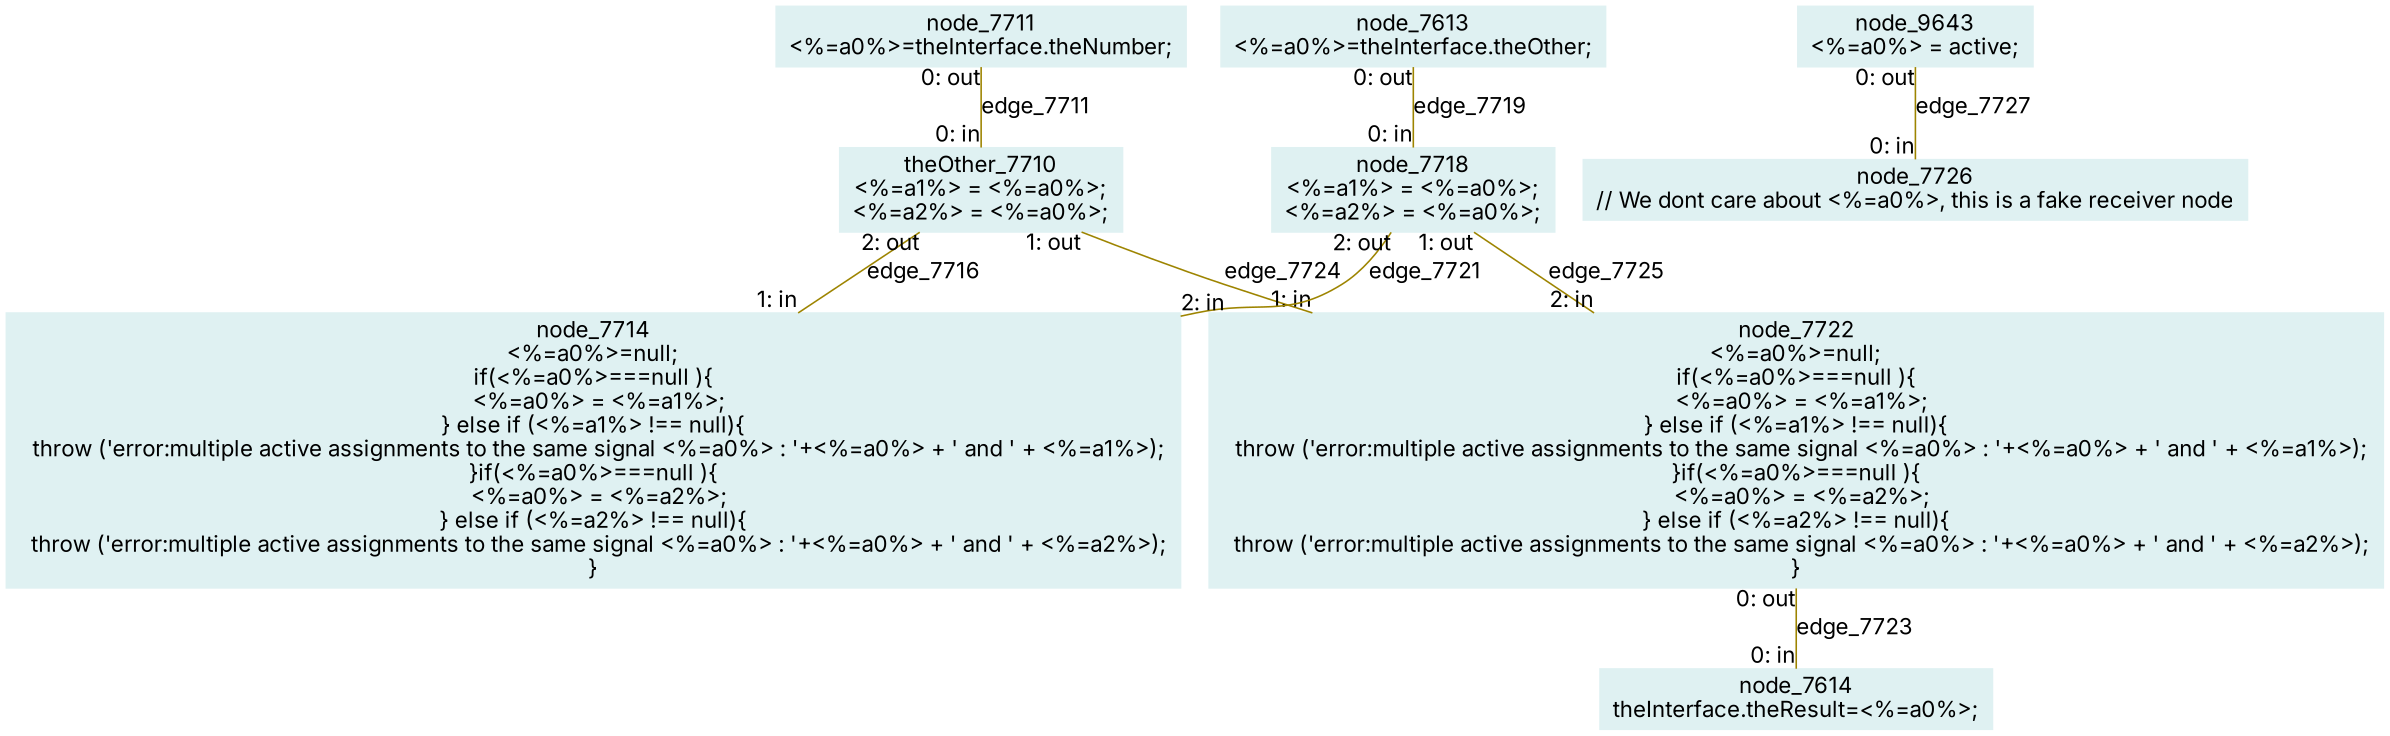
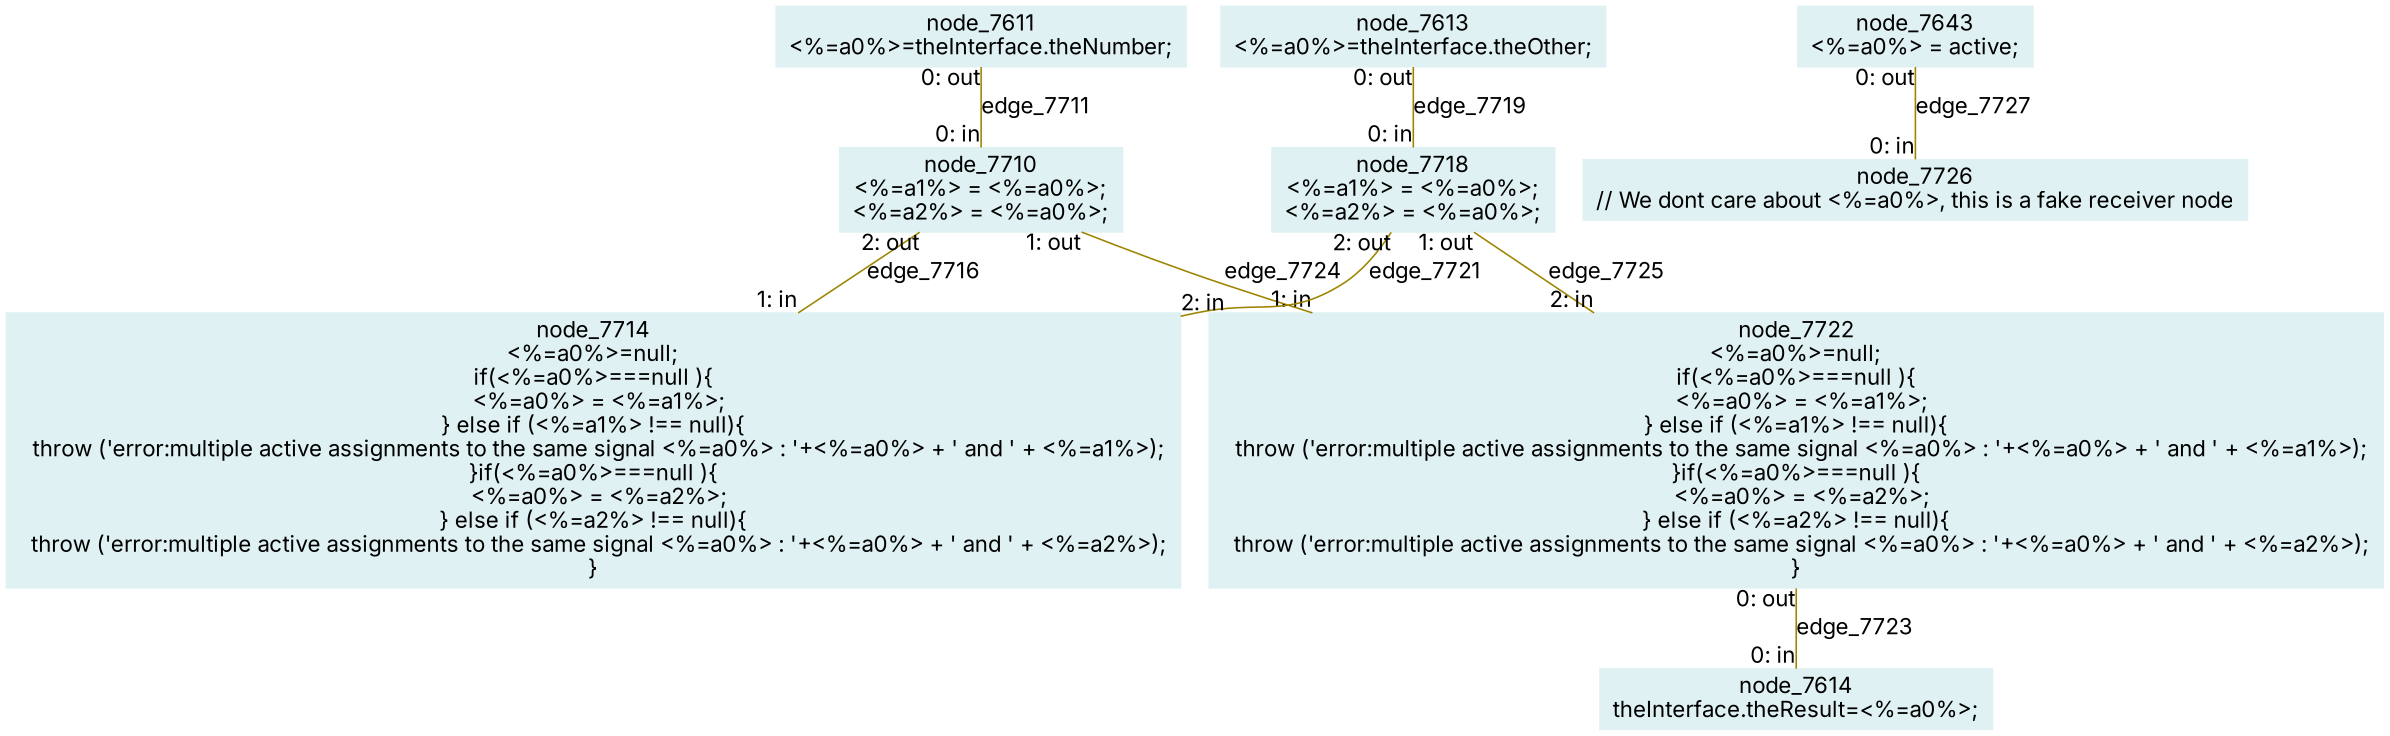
node "node_7711 <%=a0%>=theInterface.theNumber;": label "node_7711 <%=a0%>=theInterface.theNumber;" -> "node_7611 <%=a0%>=theInterface.theNumber;"
node "node_9643 <%=a0%> = active;": label "node_9643 <%=a0%> = active;" -> "node_7643 <%=a0%> = active;"
node "theOther_7710 <%=a1%> = <%=a0%>; <%=a2%> = <%=a0%>;": label "theOther_7710 <%=a1%> = <%=a0%>; <%=a2%> = <%=a0%>;" -> "node_7710 <%=a1%> = <%=a0%>; <%=a2%> = <%=a0%>;"
